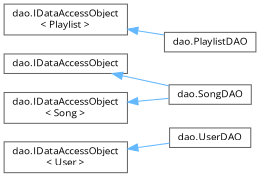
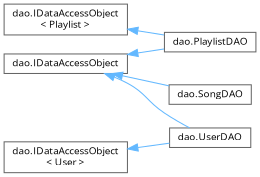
edge "dao.PlaylistDAO" -> "dao.IDataAccessObject": added
edge "dao.UserDAO" -> "dao.IDataAccessObject": added
node "dao.IDataAccessObject < Song >": removed
